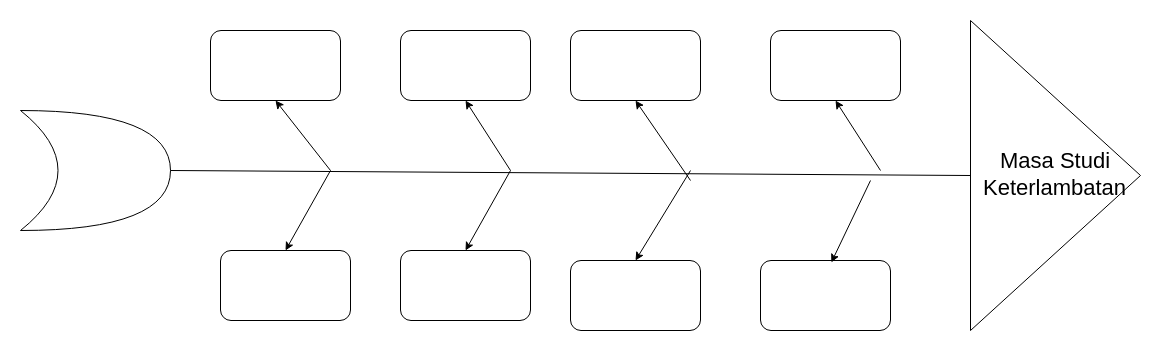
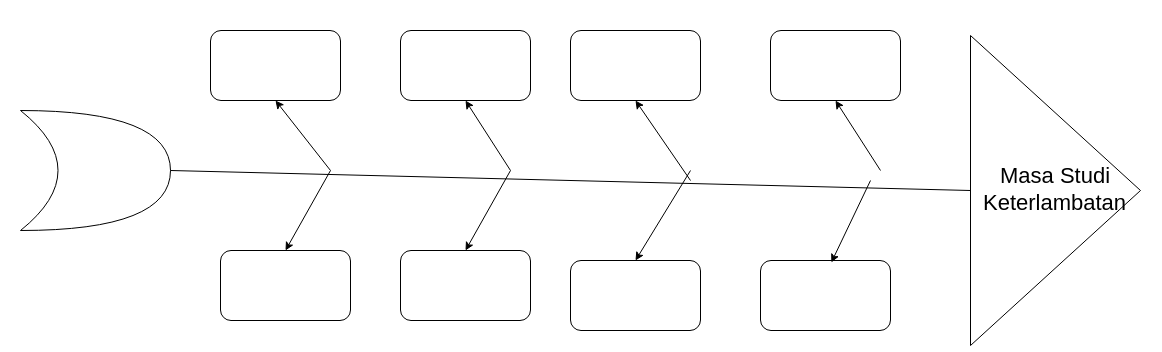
node "Keterlambatan Masa Studi": moved (1056, 176) -> (1056, 191)
